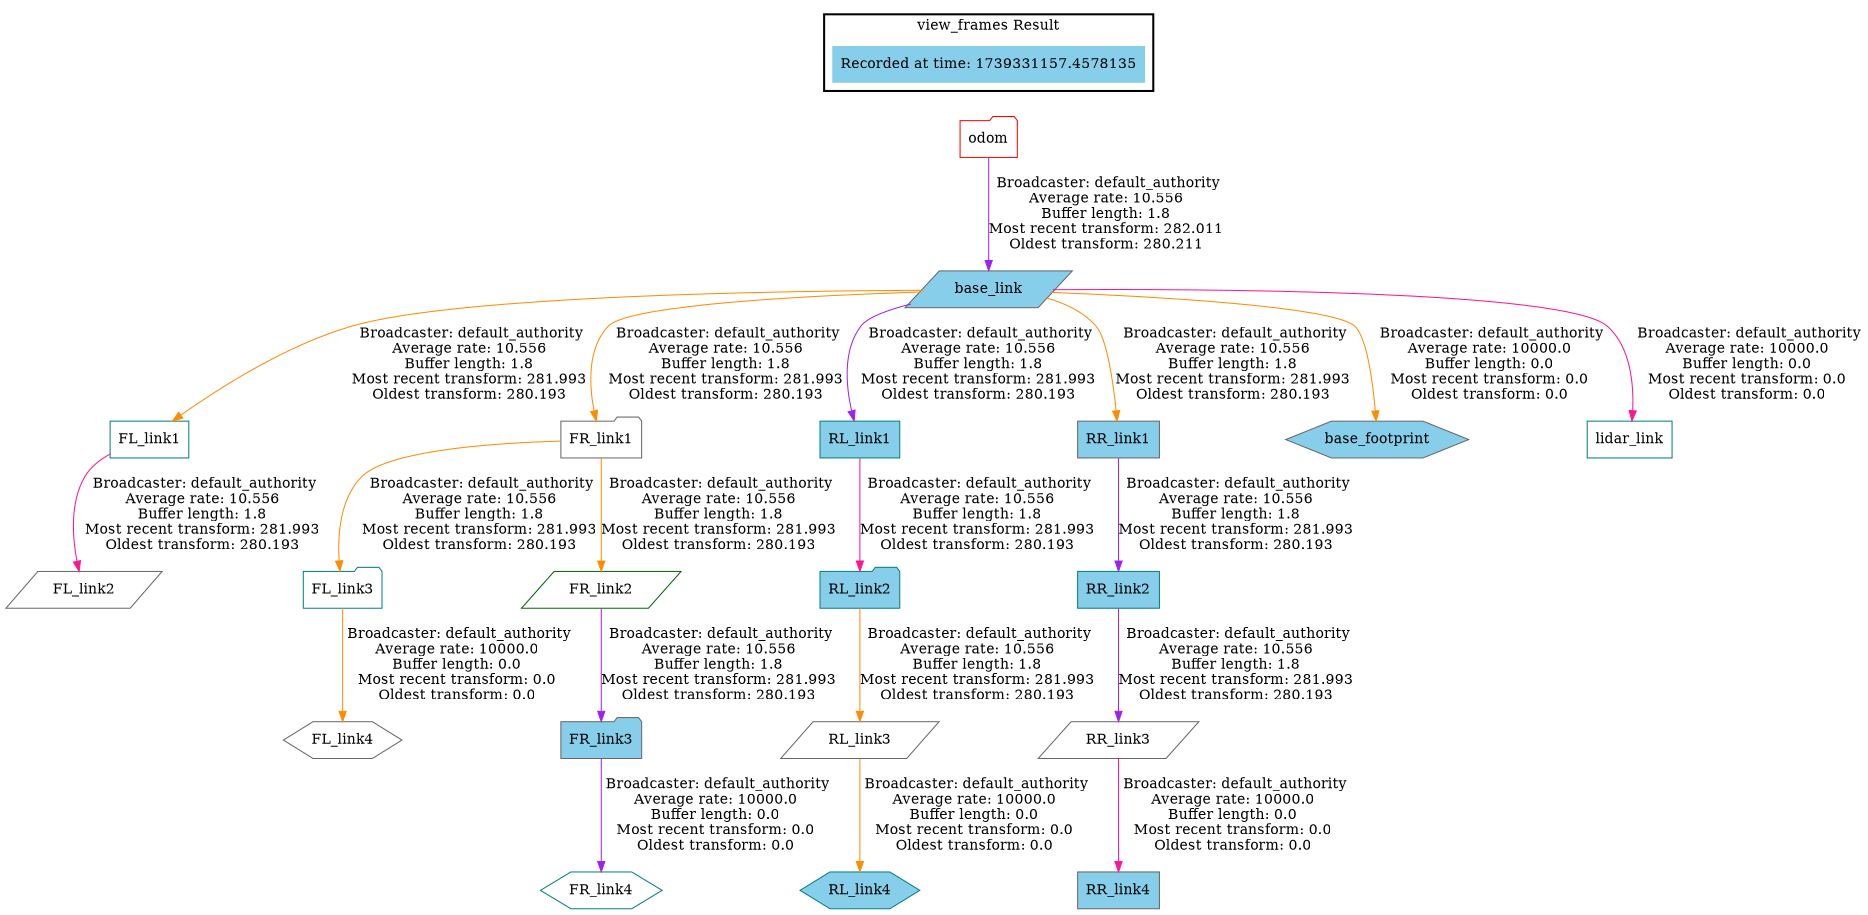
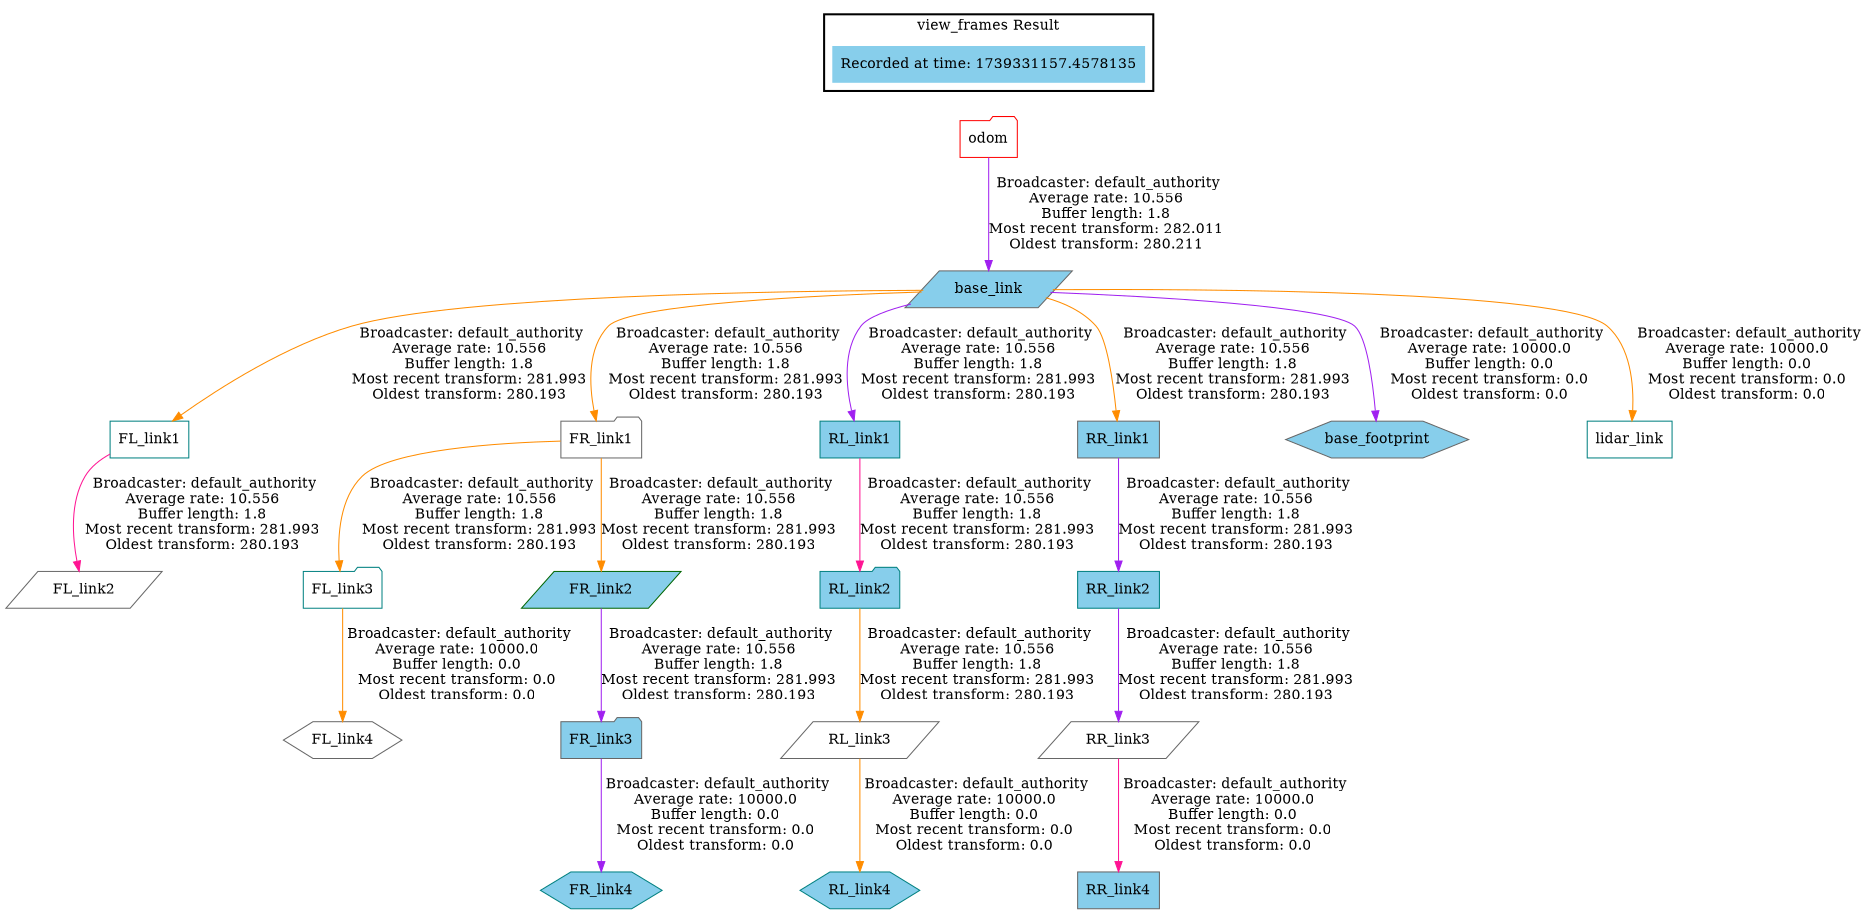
edge "base_link" -> "lidar_link": color deeppink -> darkorange
edge "base_link" -> "base_footprint": color darkorange -> purple
node "FR_link2": fillcolor white -> skyblue
node "FR_link4": fillcolor white -> skyblue
